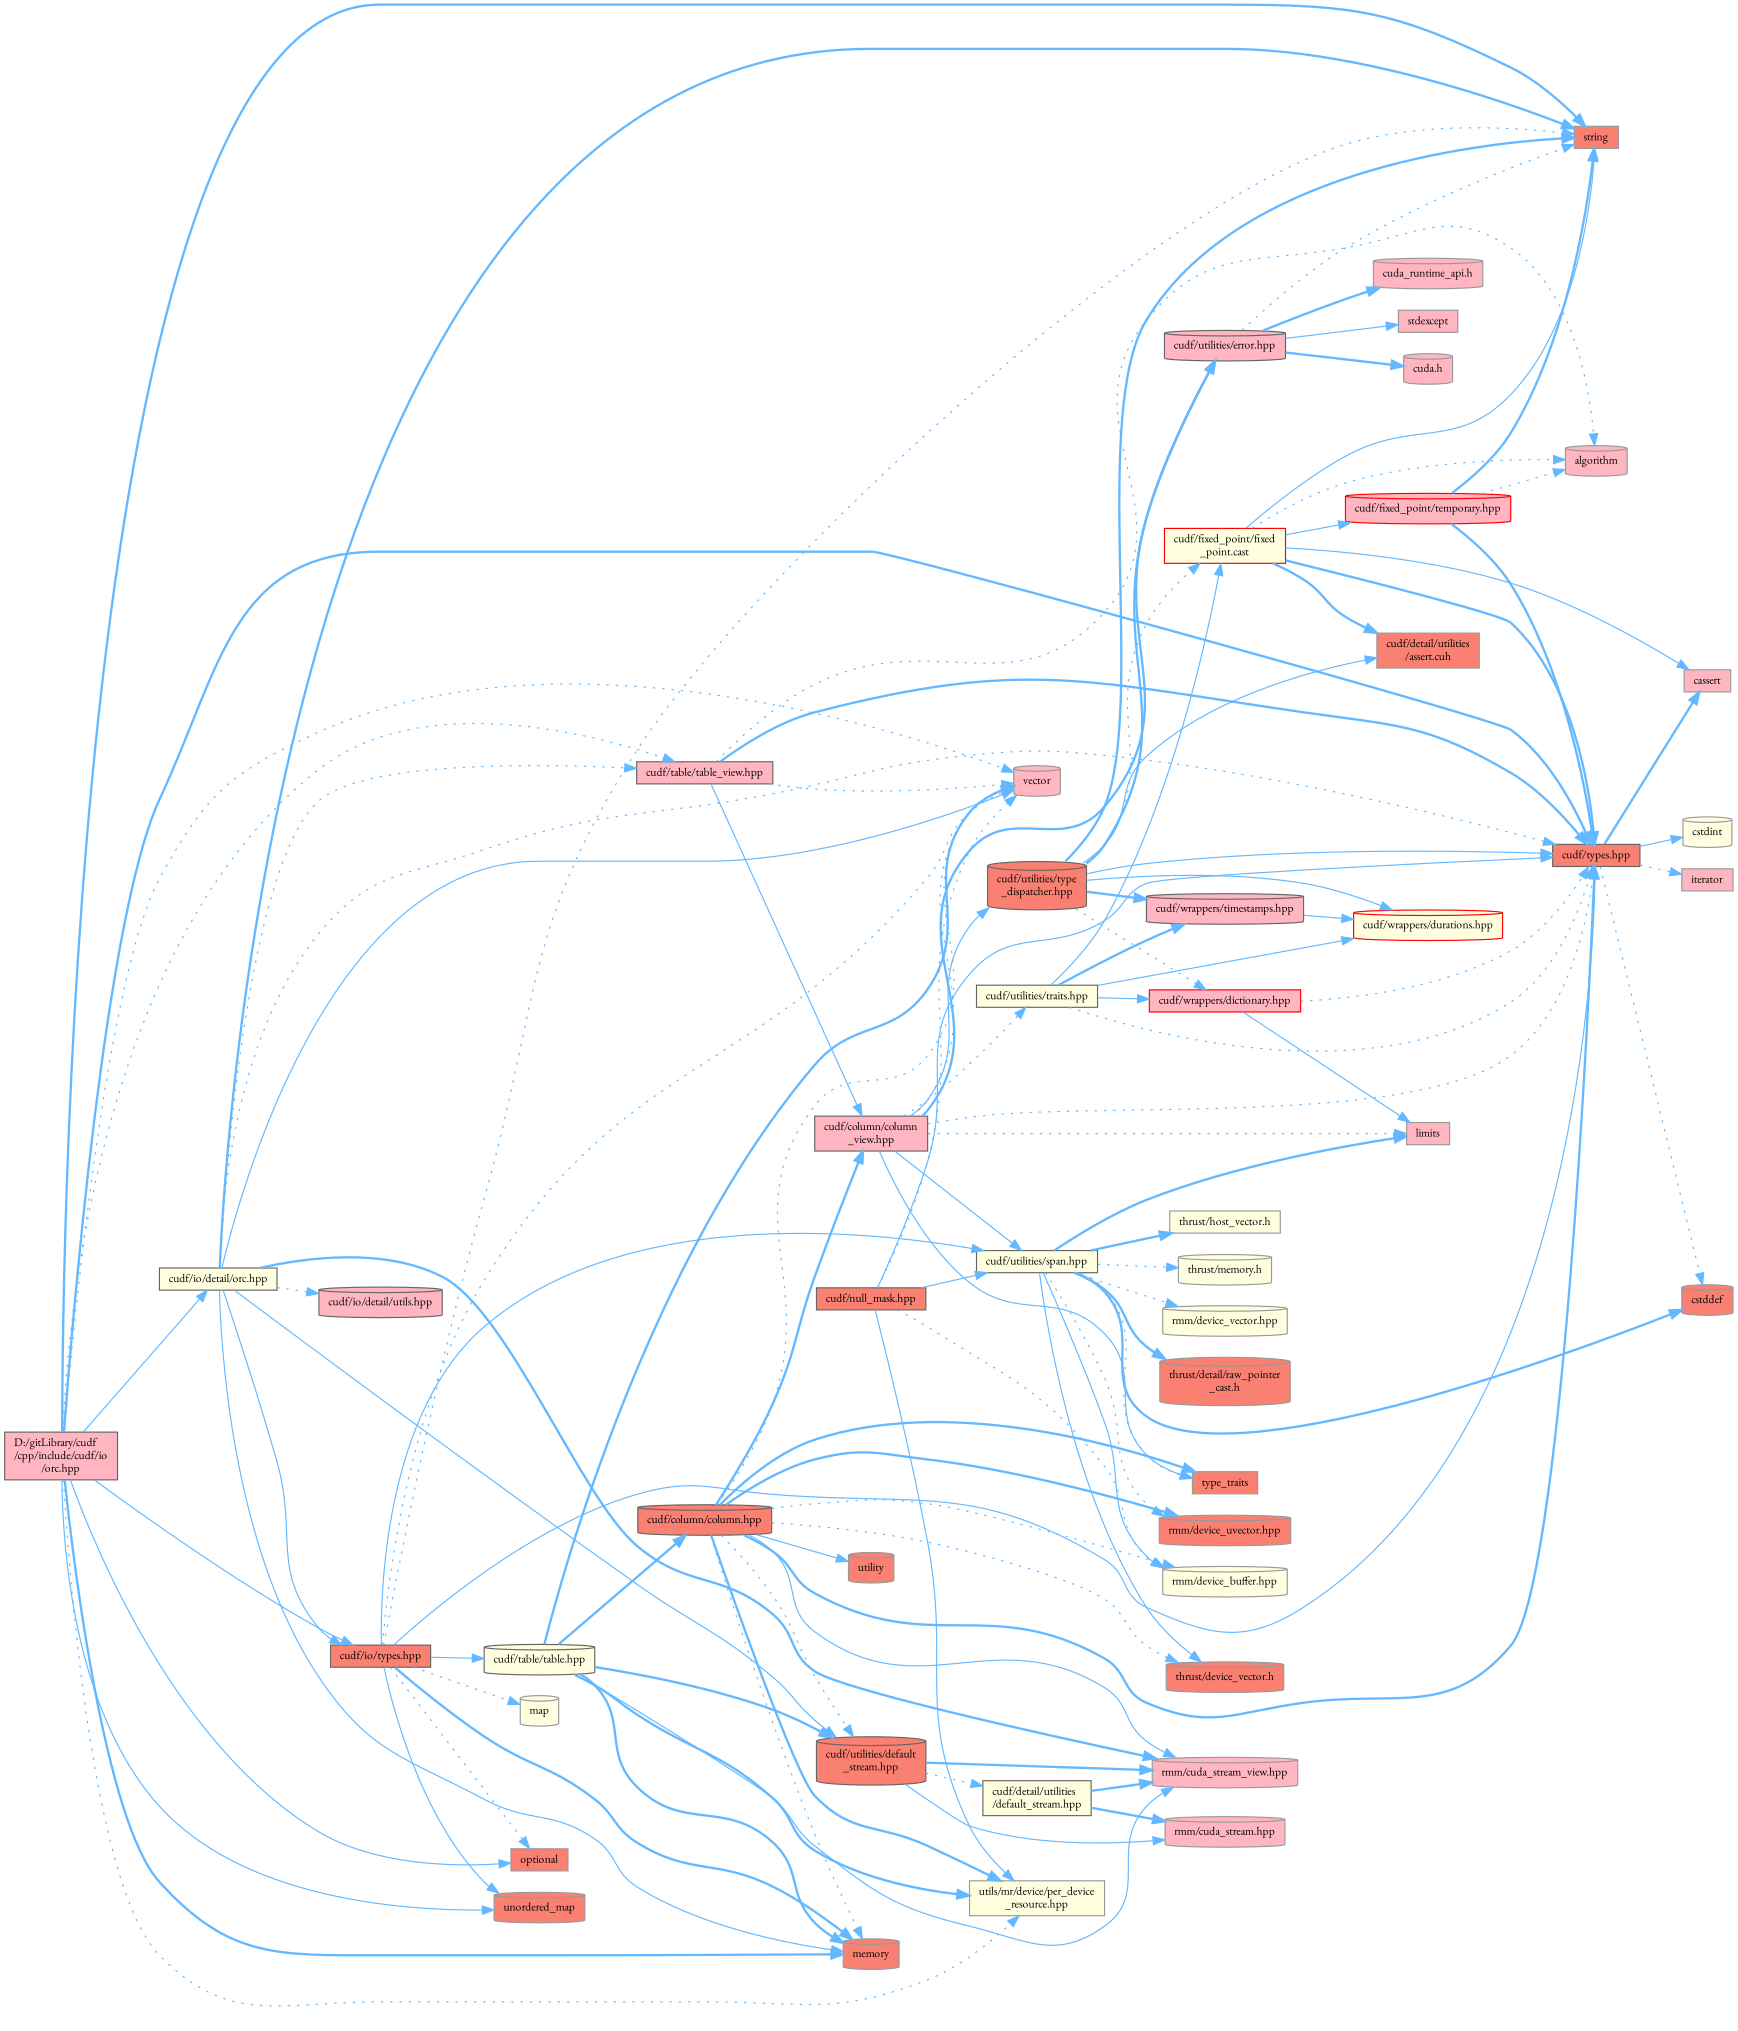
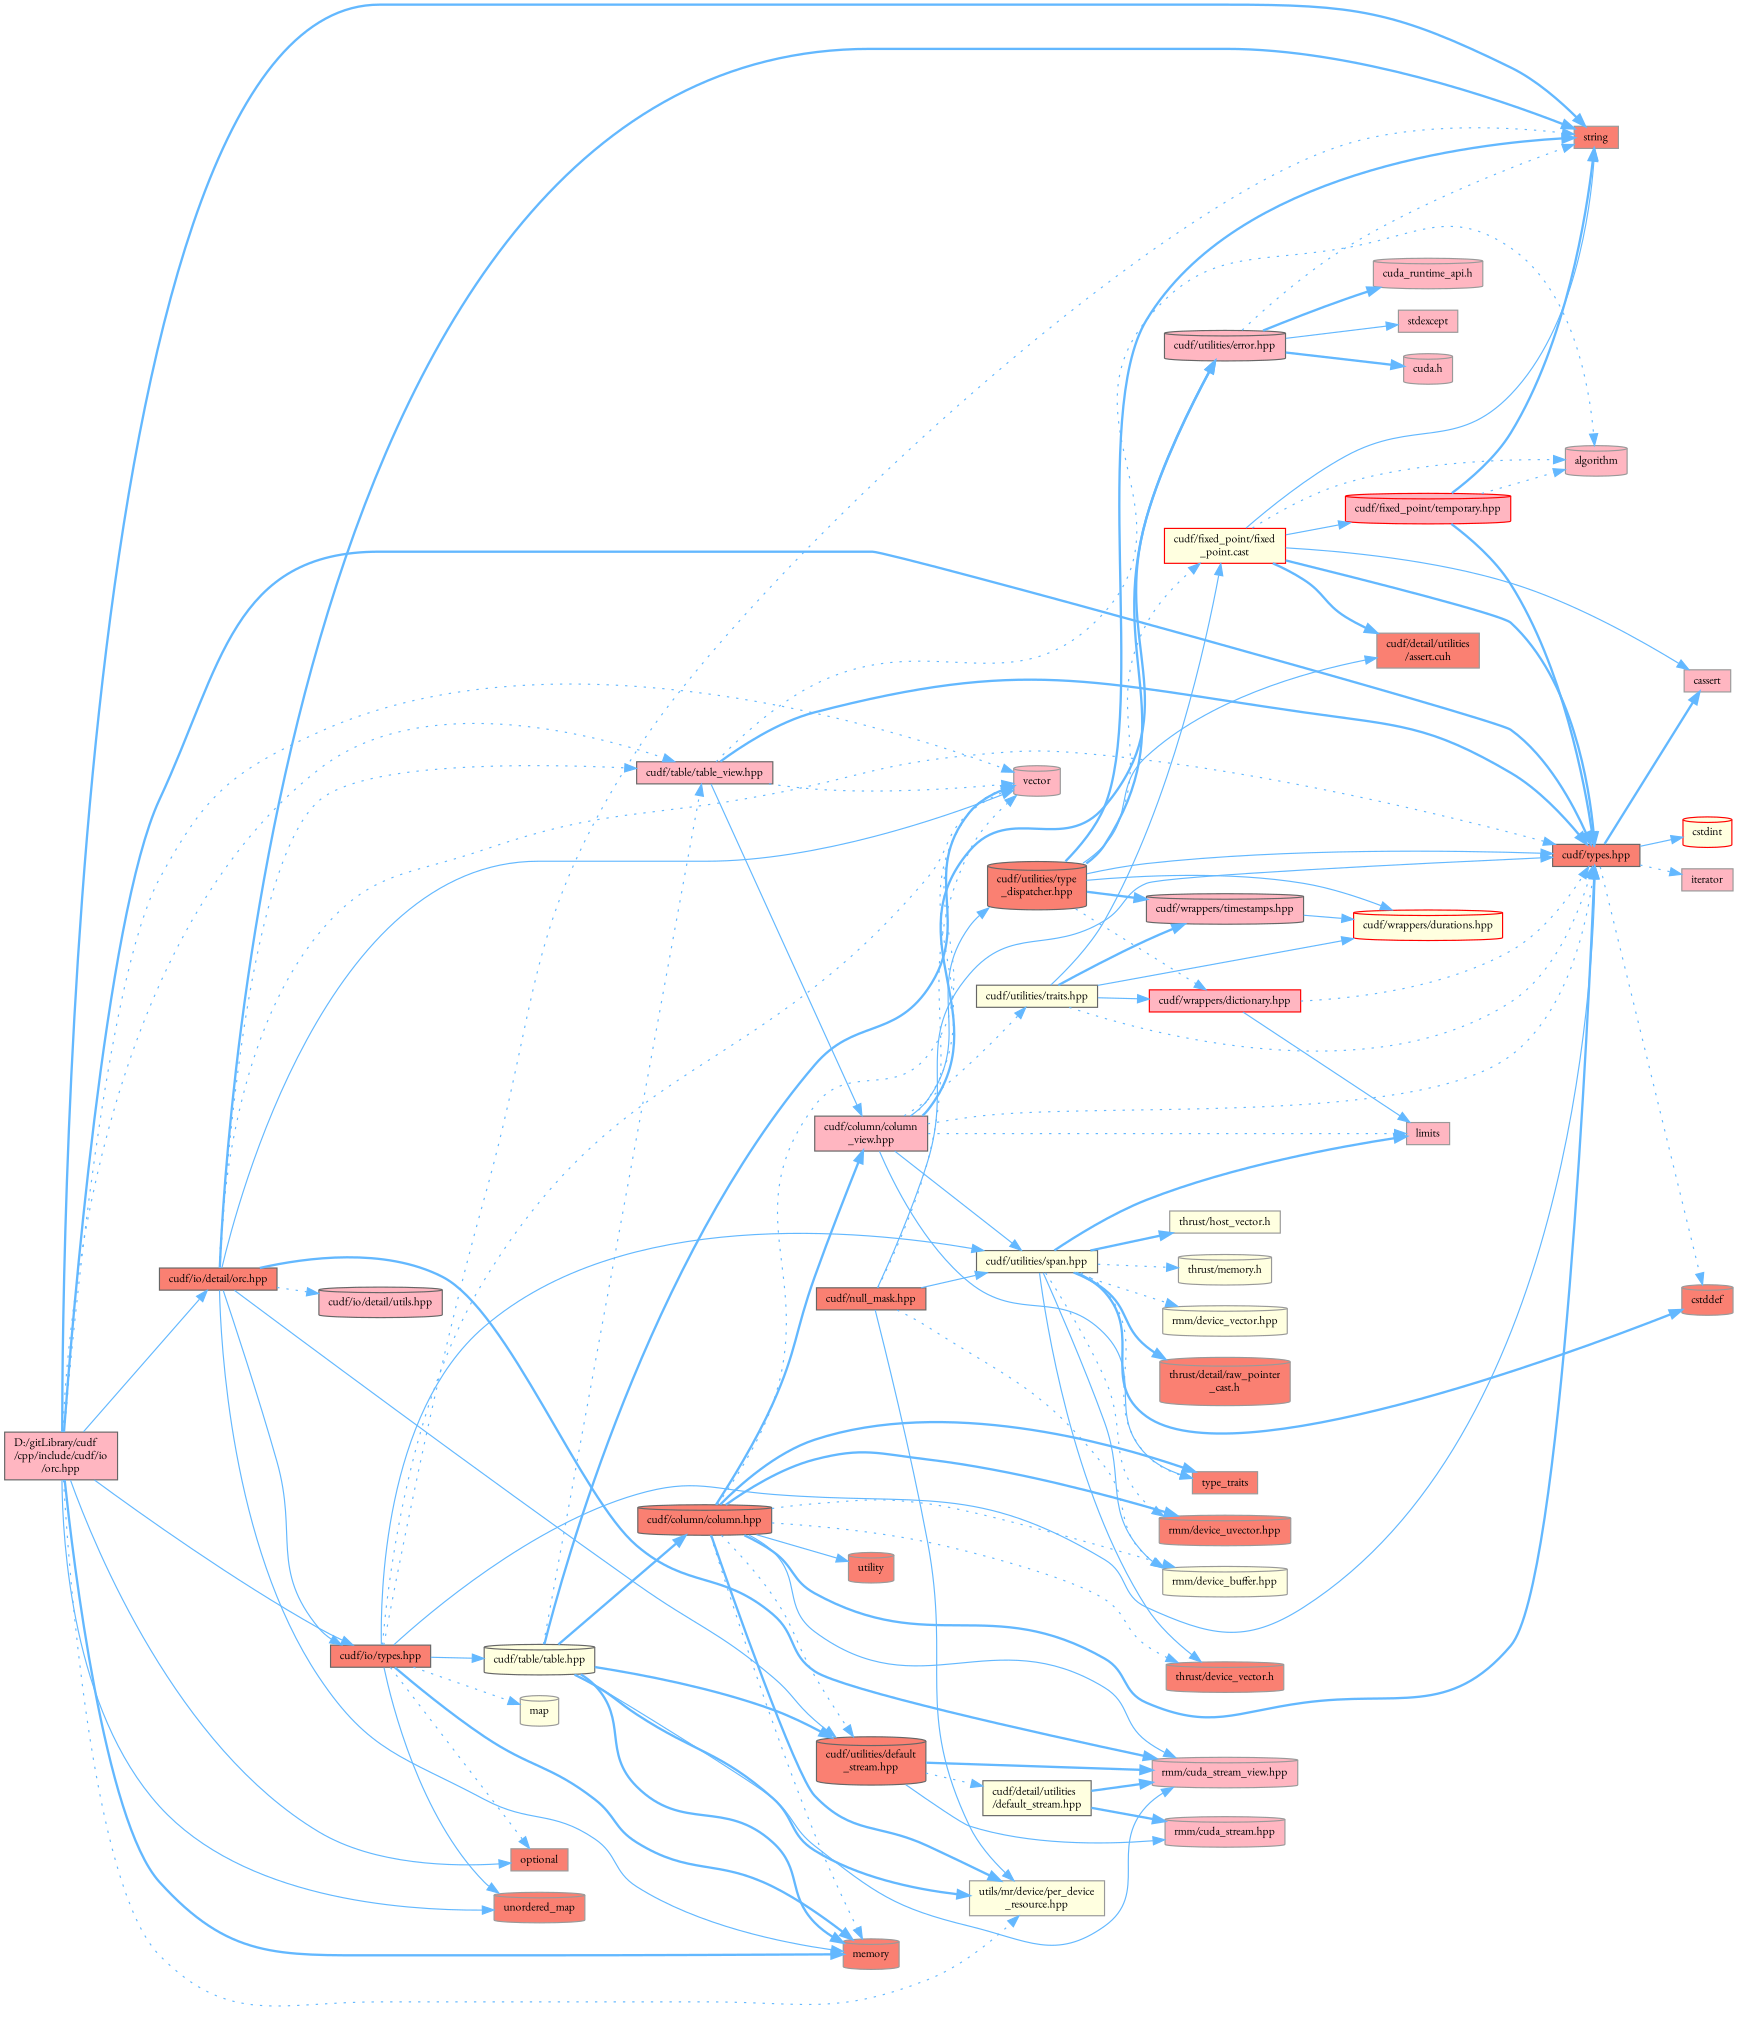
node "cstdint": color grey60 -> red
edge "cudf/table/table.hpp" -> "cudf/table/table_view.hpp": added
node "cudf/io/detail/orc.hpp": fillcolor lightyellow -> salmon
